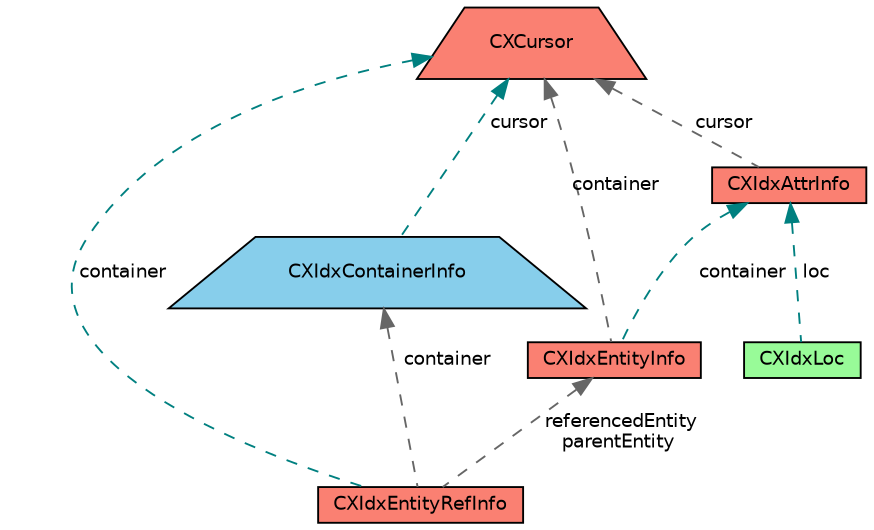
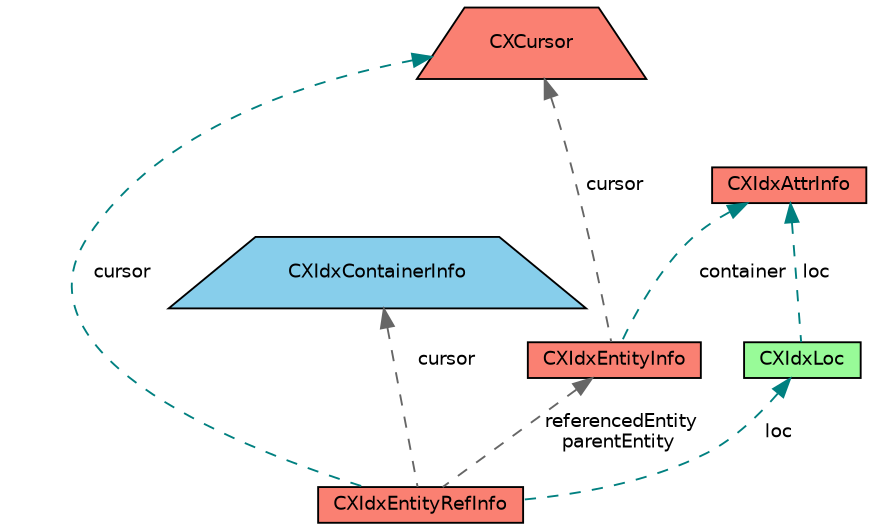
edge "CXIdxAttrInfo" -> "CXCursor": removed, label "cursor"
edge "CXIdxContainerInfo" -> "CXCursor": removed, label "cursor"
edge "CXIdxEntityInfo" -> "CXCursor": label " container" -> " cursor"
edge "CXIdxEntityRefInfo" -> "CXCursor": label " container" -> " cursor"
edge "CXIdxEntityRefInfo" -> "CXIdxContainerInfo": label " container" -> " cursor"
edge "CXIdxEntityRefInfo" -> "CXIdxLoc": added, label "loc"
